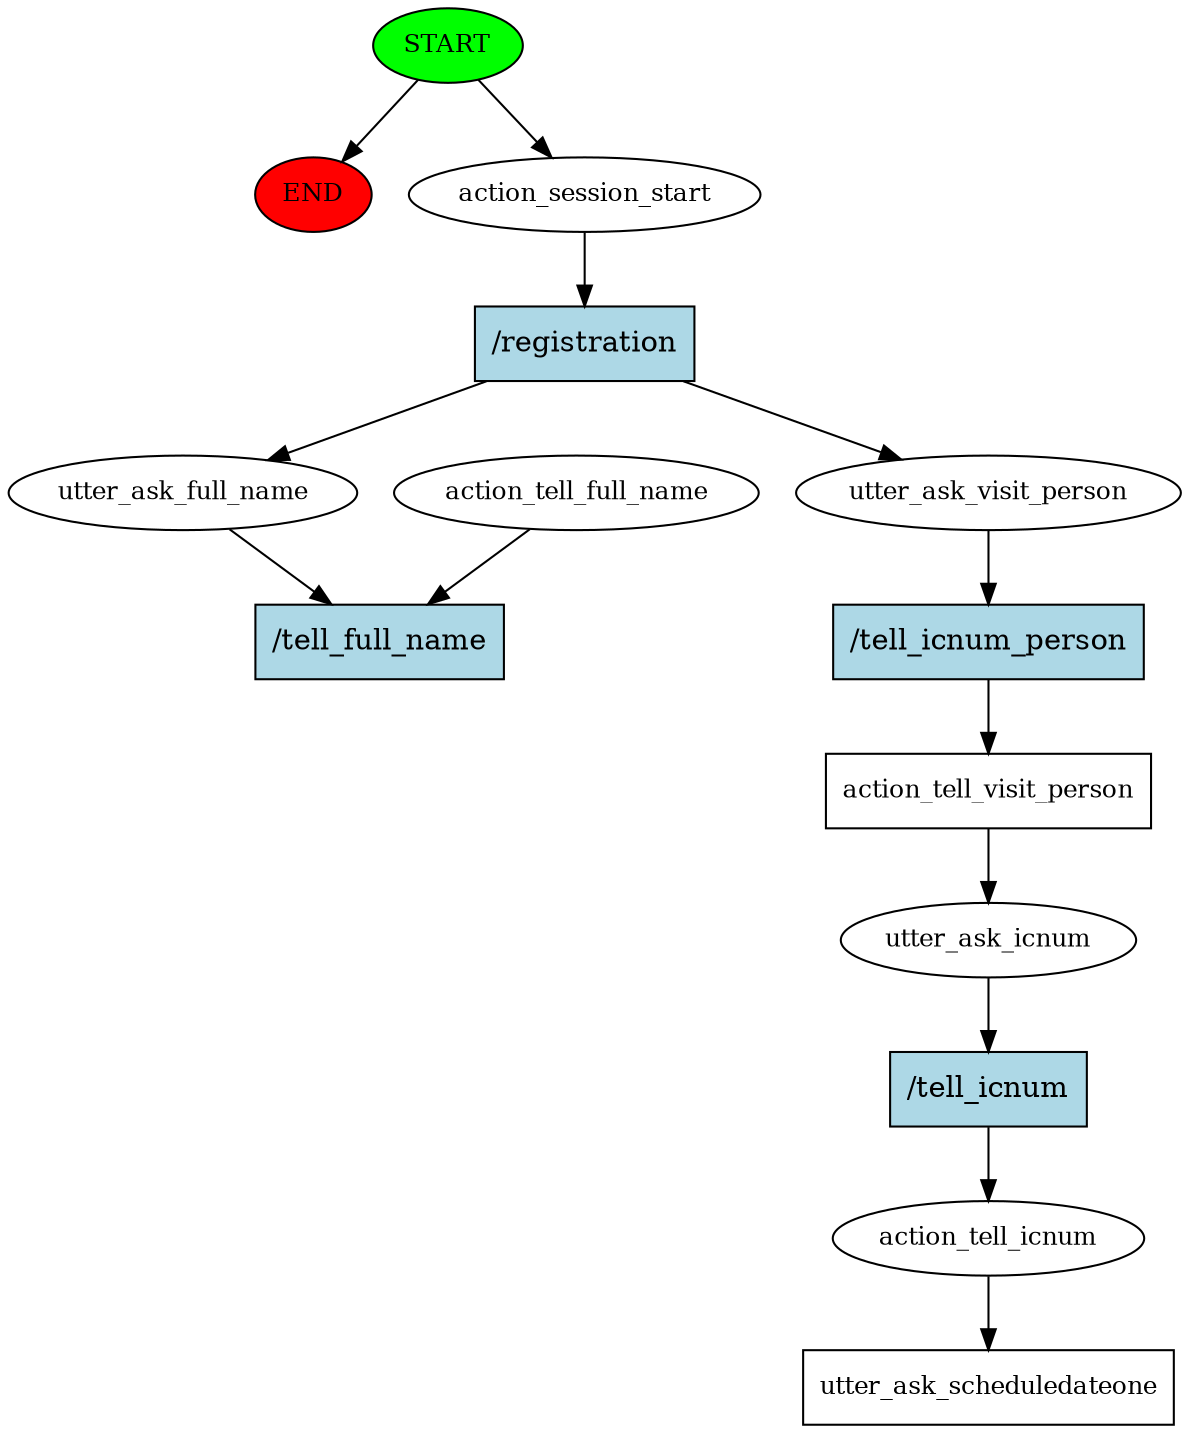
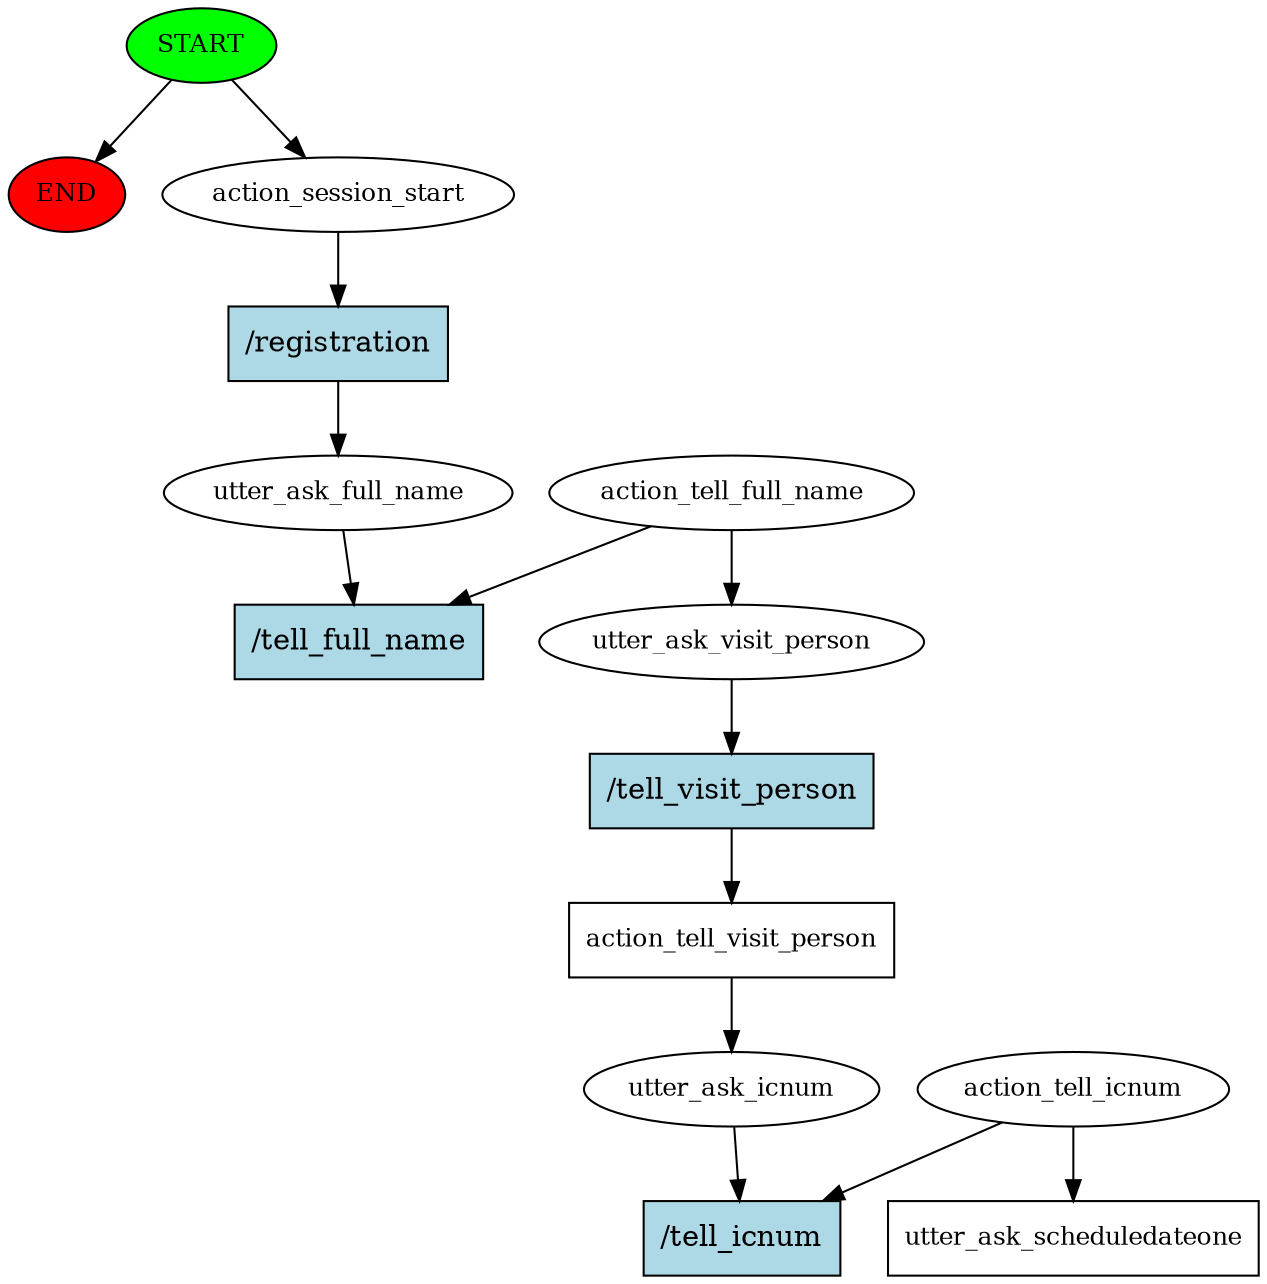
edge "/registration" -> "utter_ask_visit_person": now "action_tell_full_name" -> "utter_ask_visit_person"
node "/tell_icnum_person": label "/tell_icnum_person" -> "/tell_visit_person"
edge "/tell_icnum" -> "action_tell_icnum": reversed
